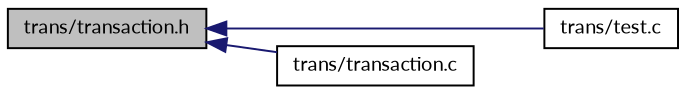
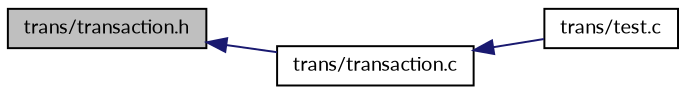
edge "trans/test.c" -> "trans/transaction.h": now "trans/test.c" -> "trans/transaction.c"
